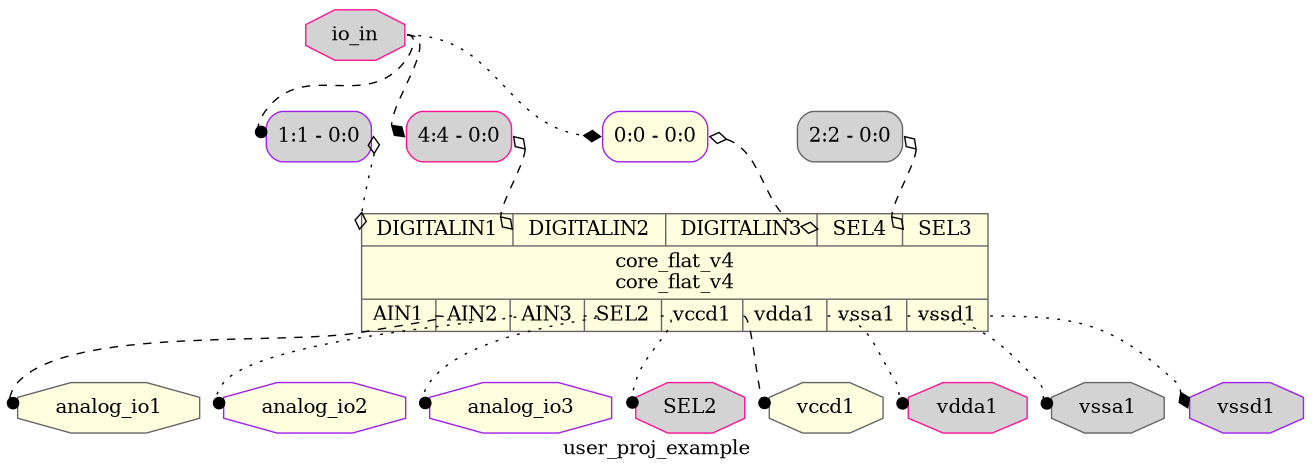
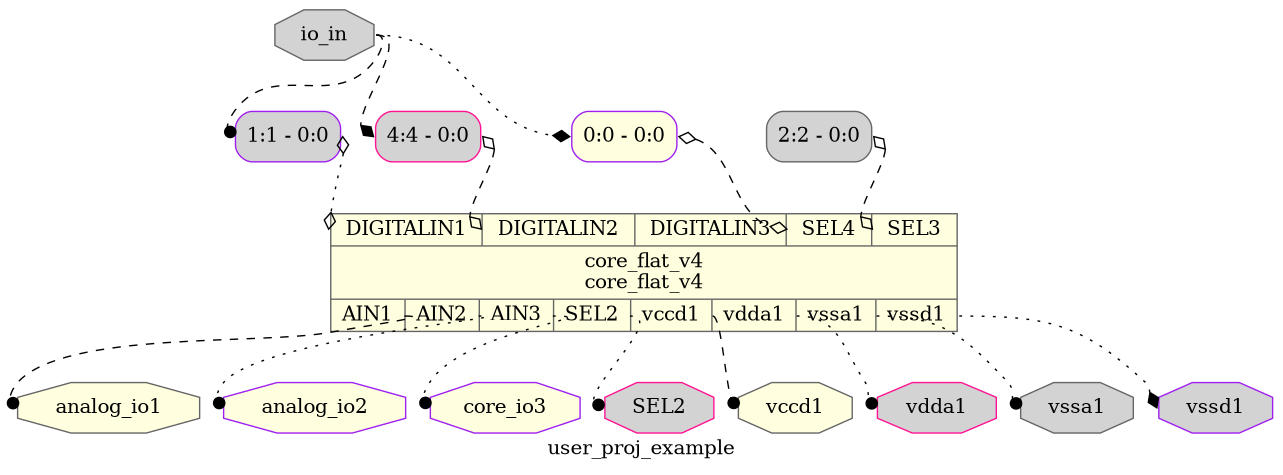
node "io_in": color deeppink -> gray40
node "analog_io3": label "analog_io3" -> "core_io3"
